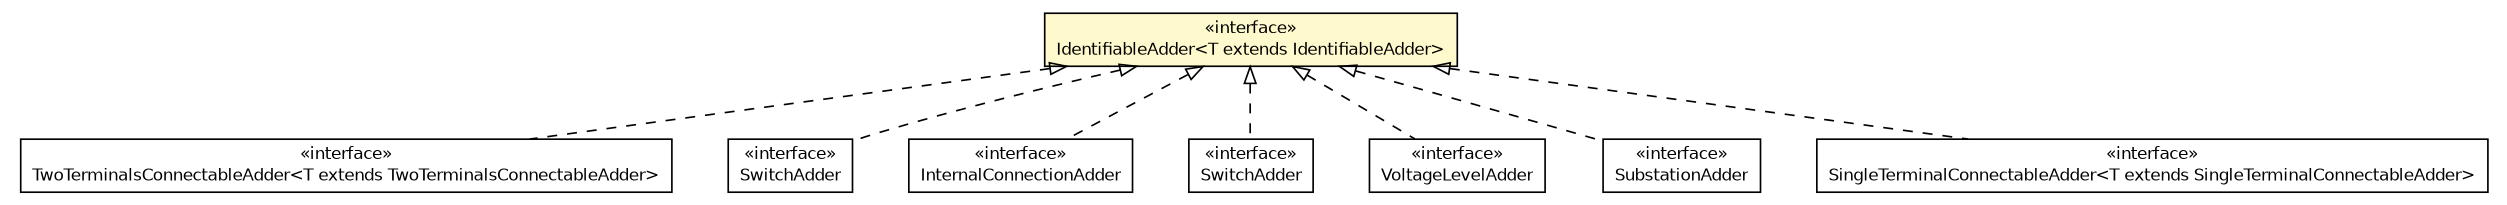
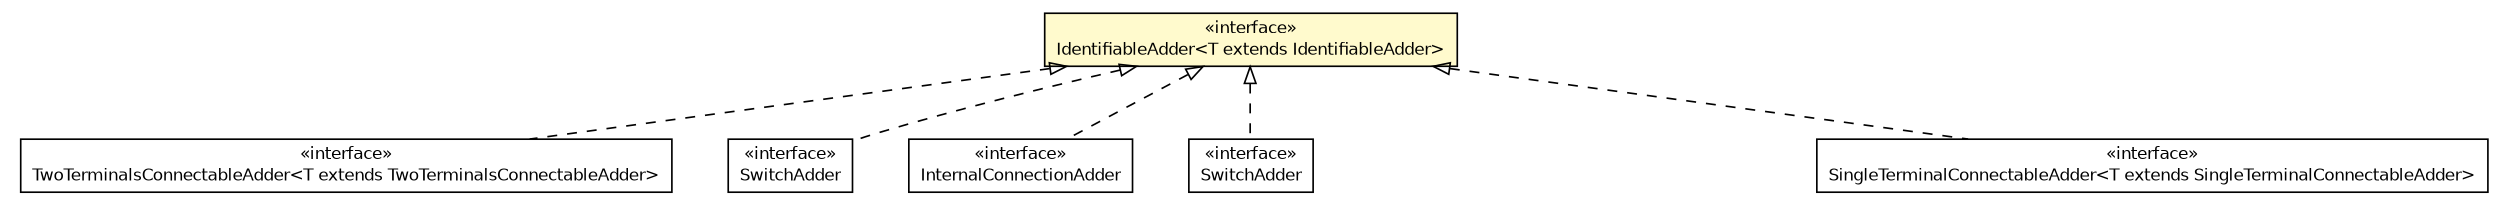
node "VoltageLevelAdder": removed
node "SubstationAdder": removed
